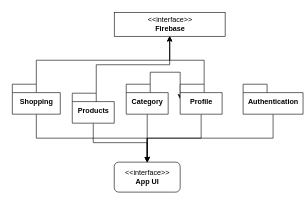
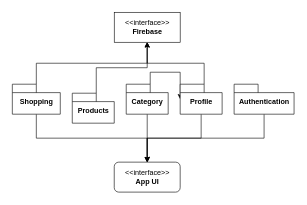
node "<<interface>> Firebase": size 111x24 -> 66x30
node "Authentication": moved (273, 99) -> (264, 99)
edge "Products" -> "<<interface>> App UI": removed
